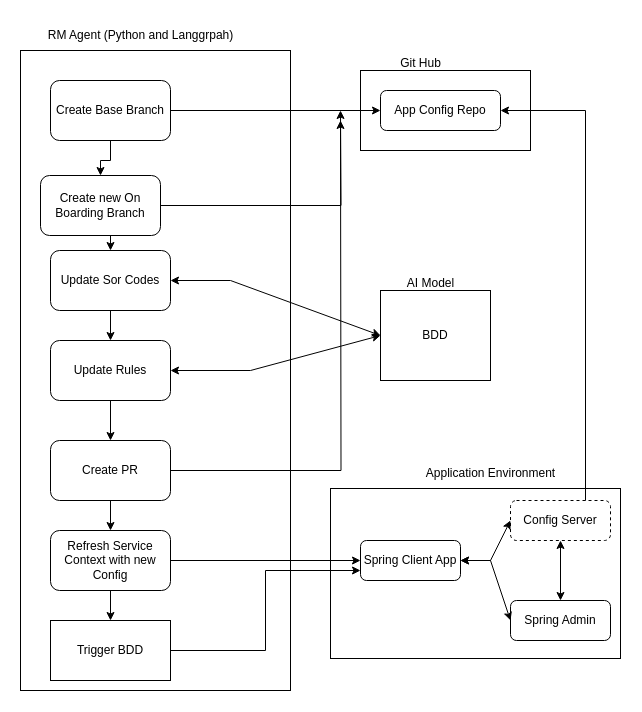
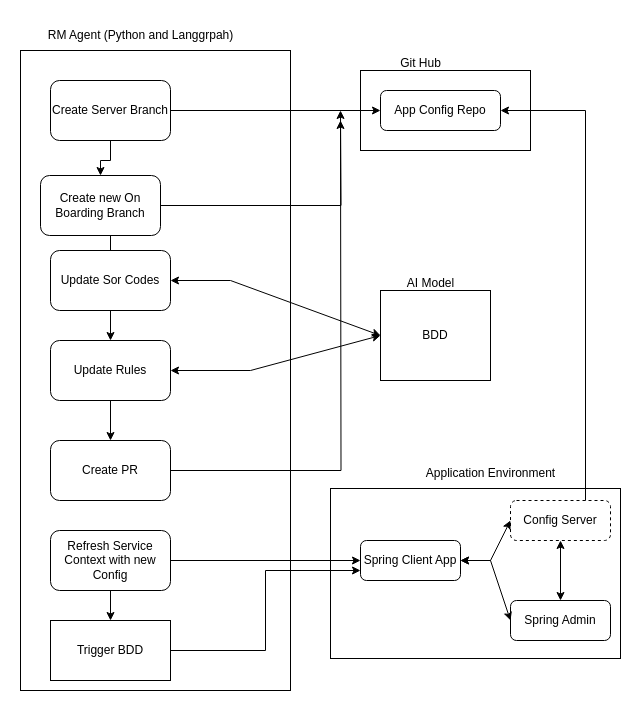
node "Create Base Branch": label "Create Base Branch" -> "Create Server Branch"
edge "Create new On Boarding Branch" -> "Update Sor Codes": arrowhead classic -> none
edge "Create PR" -> "Refresh Service Context with new Config": removed
